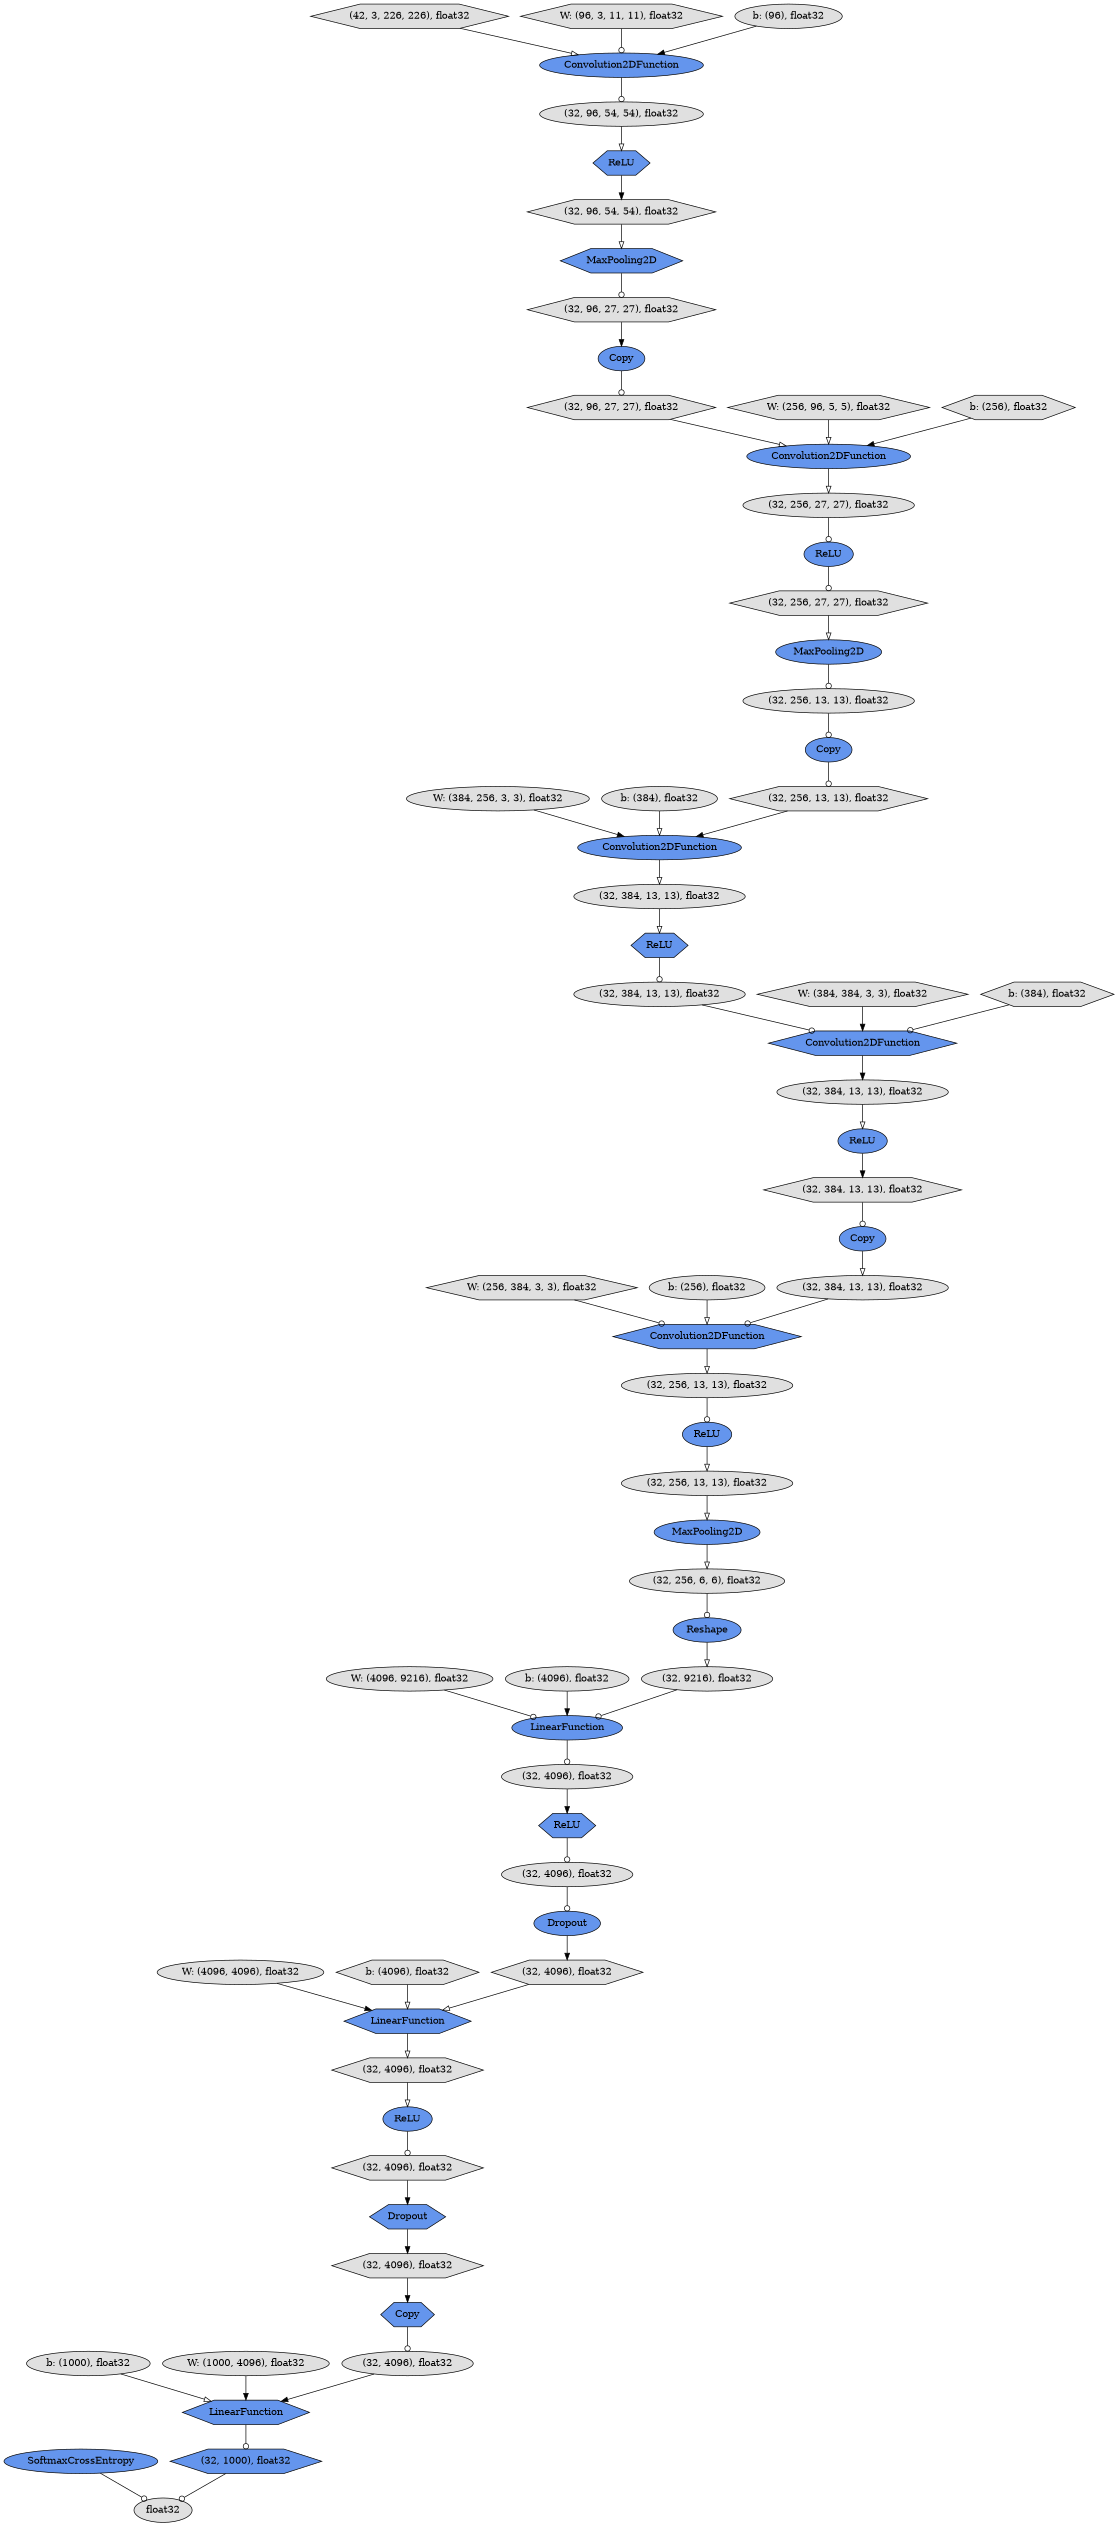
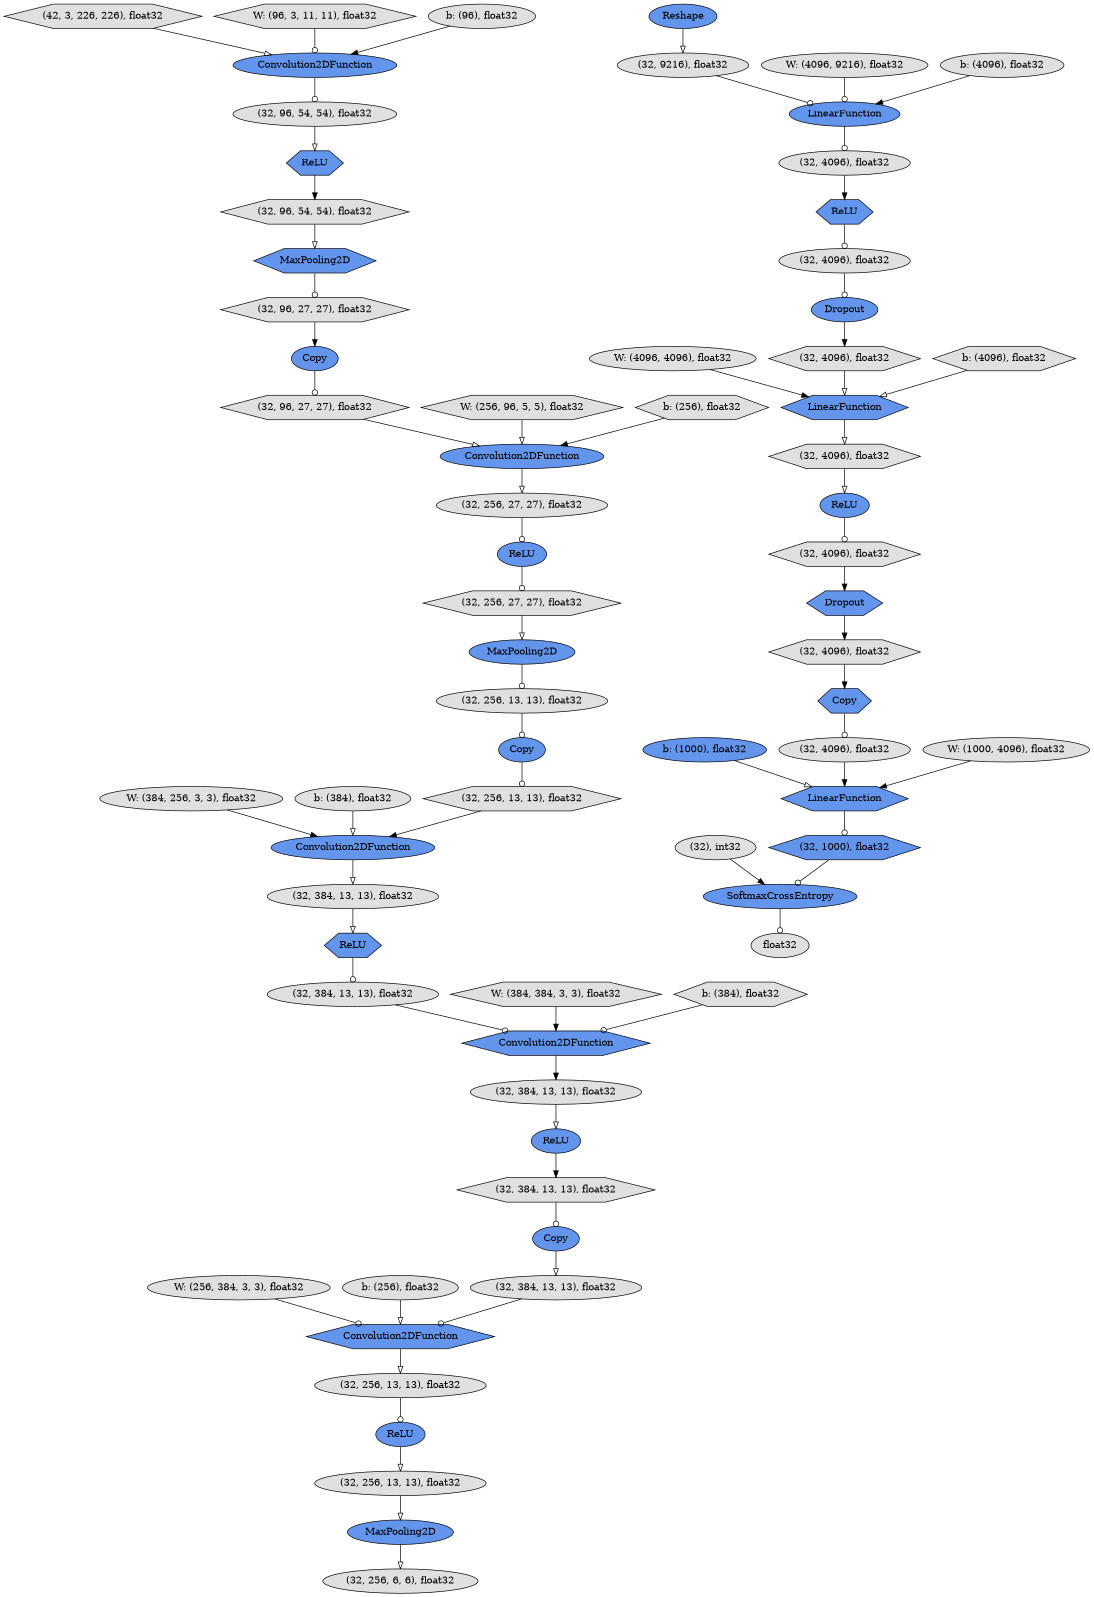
node "(32), int32": added
node "W: (256, 384, 3, 3), float32": shape hexagon -> ellipse
edge "(32, 256, 6, 6), float32" -> "Reshape": removed
node "b: (1000), float32": fillcolor #e0e0e0 -> #6495ed
edge "(32, 1000), float32" -> "float32": now "(32, 1000), float32" -> "SoftmaxCrossEntropy"
